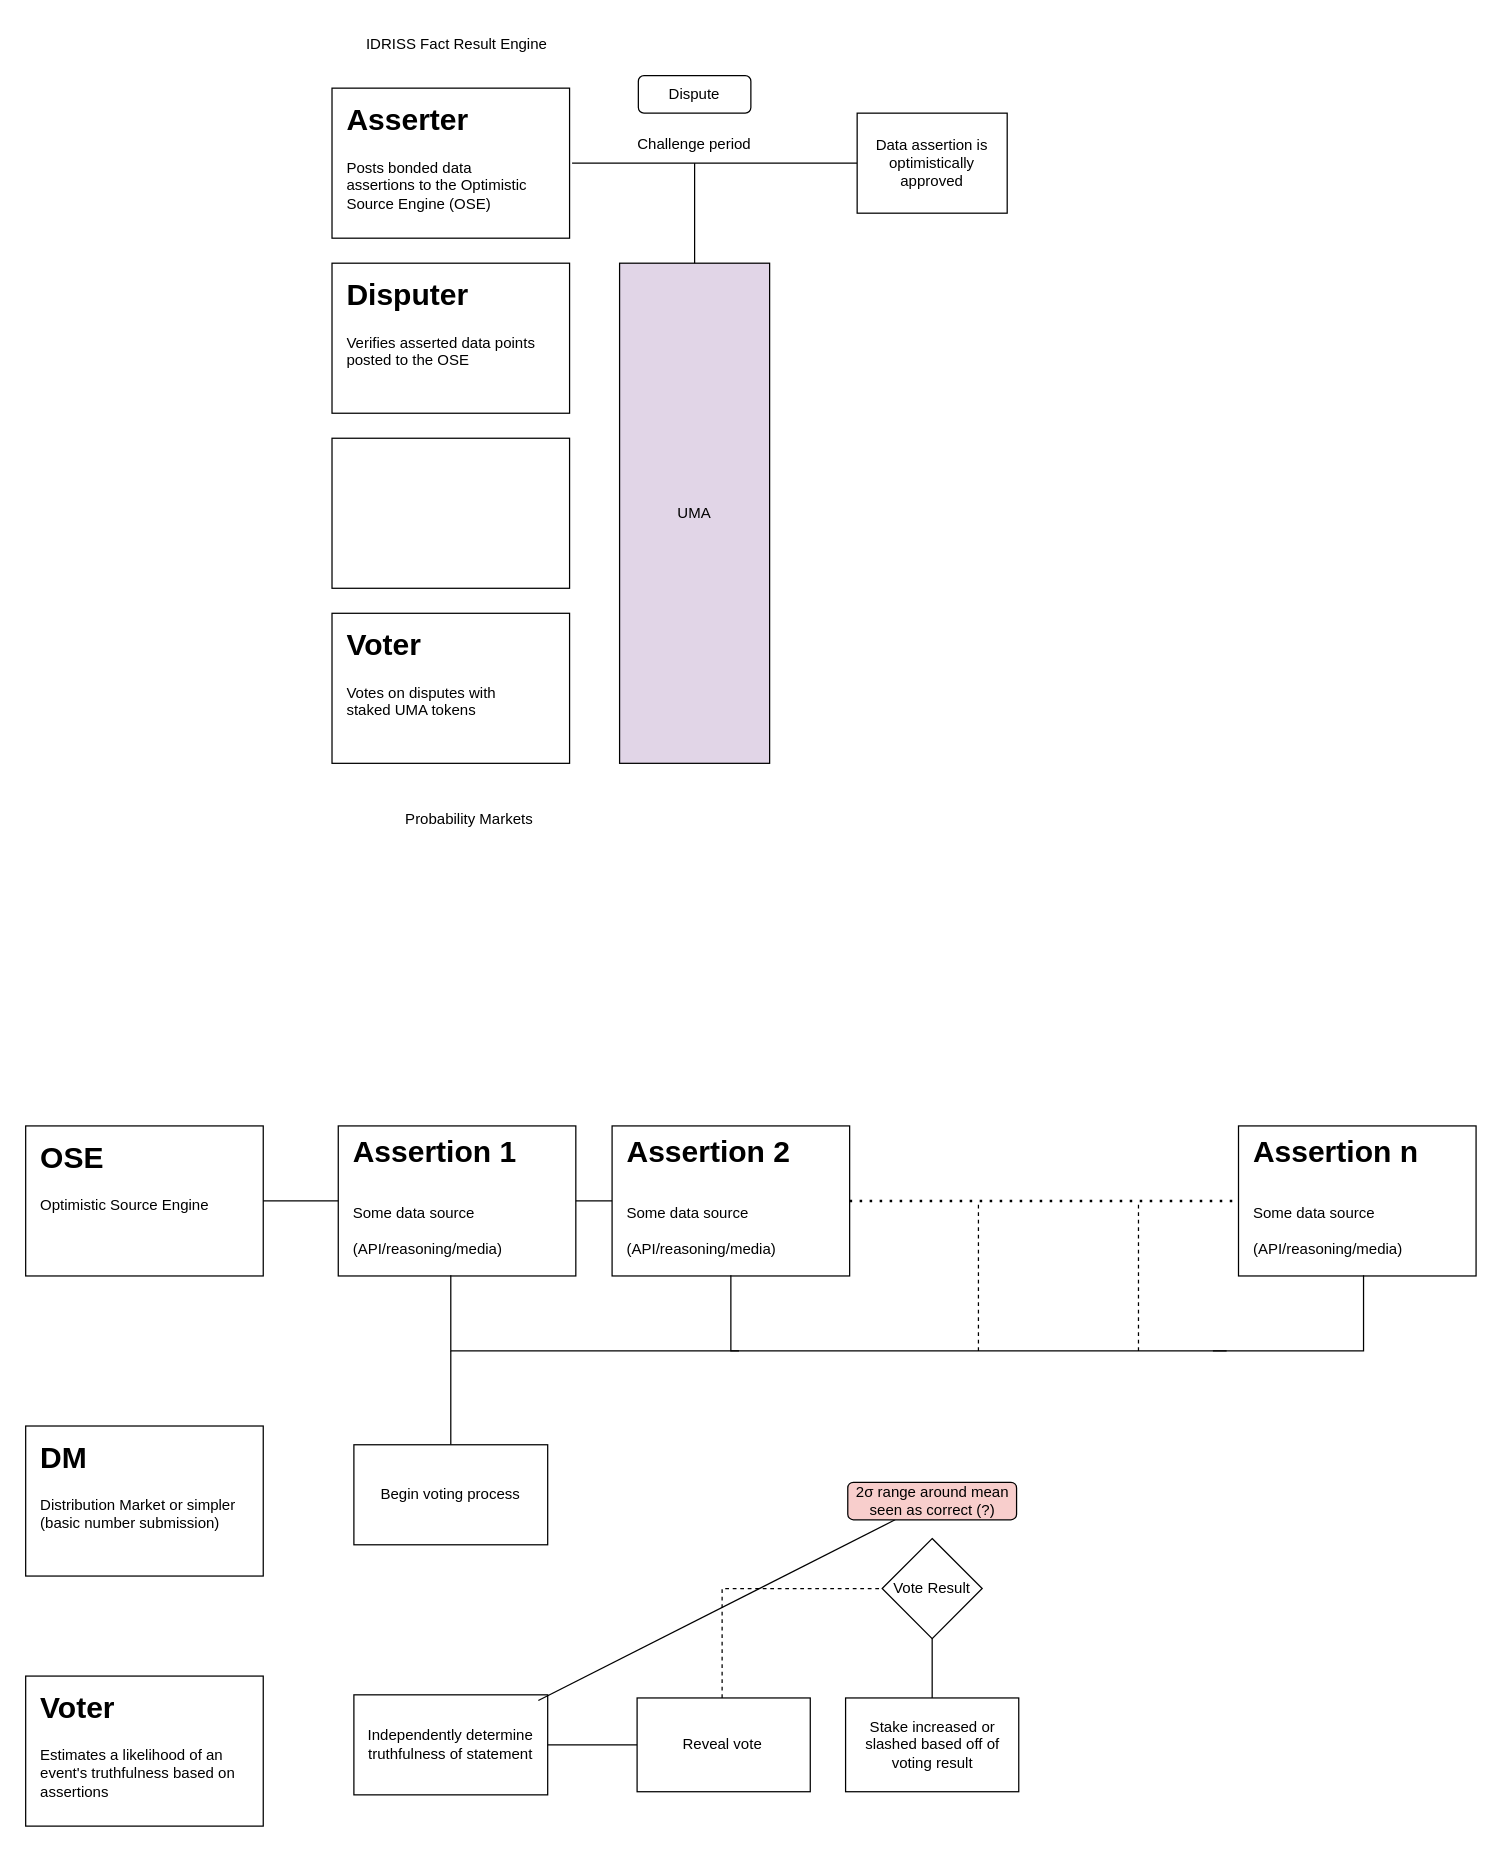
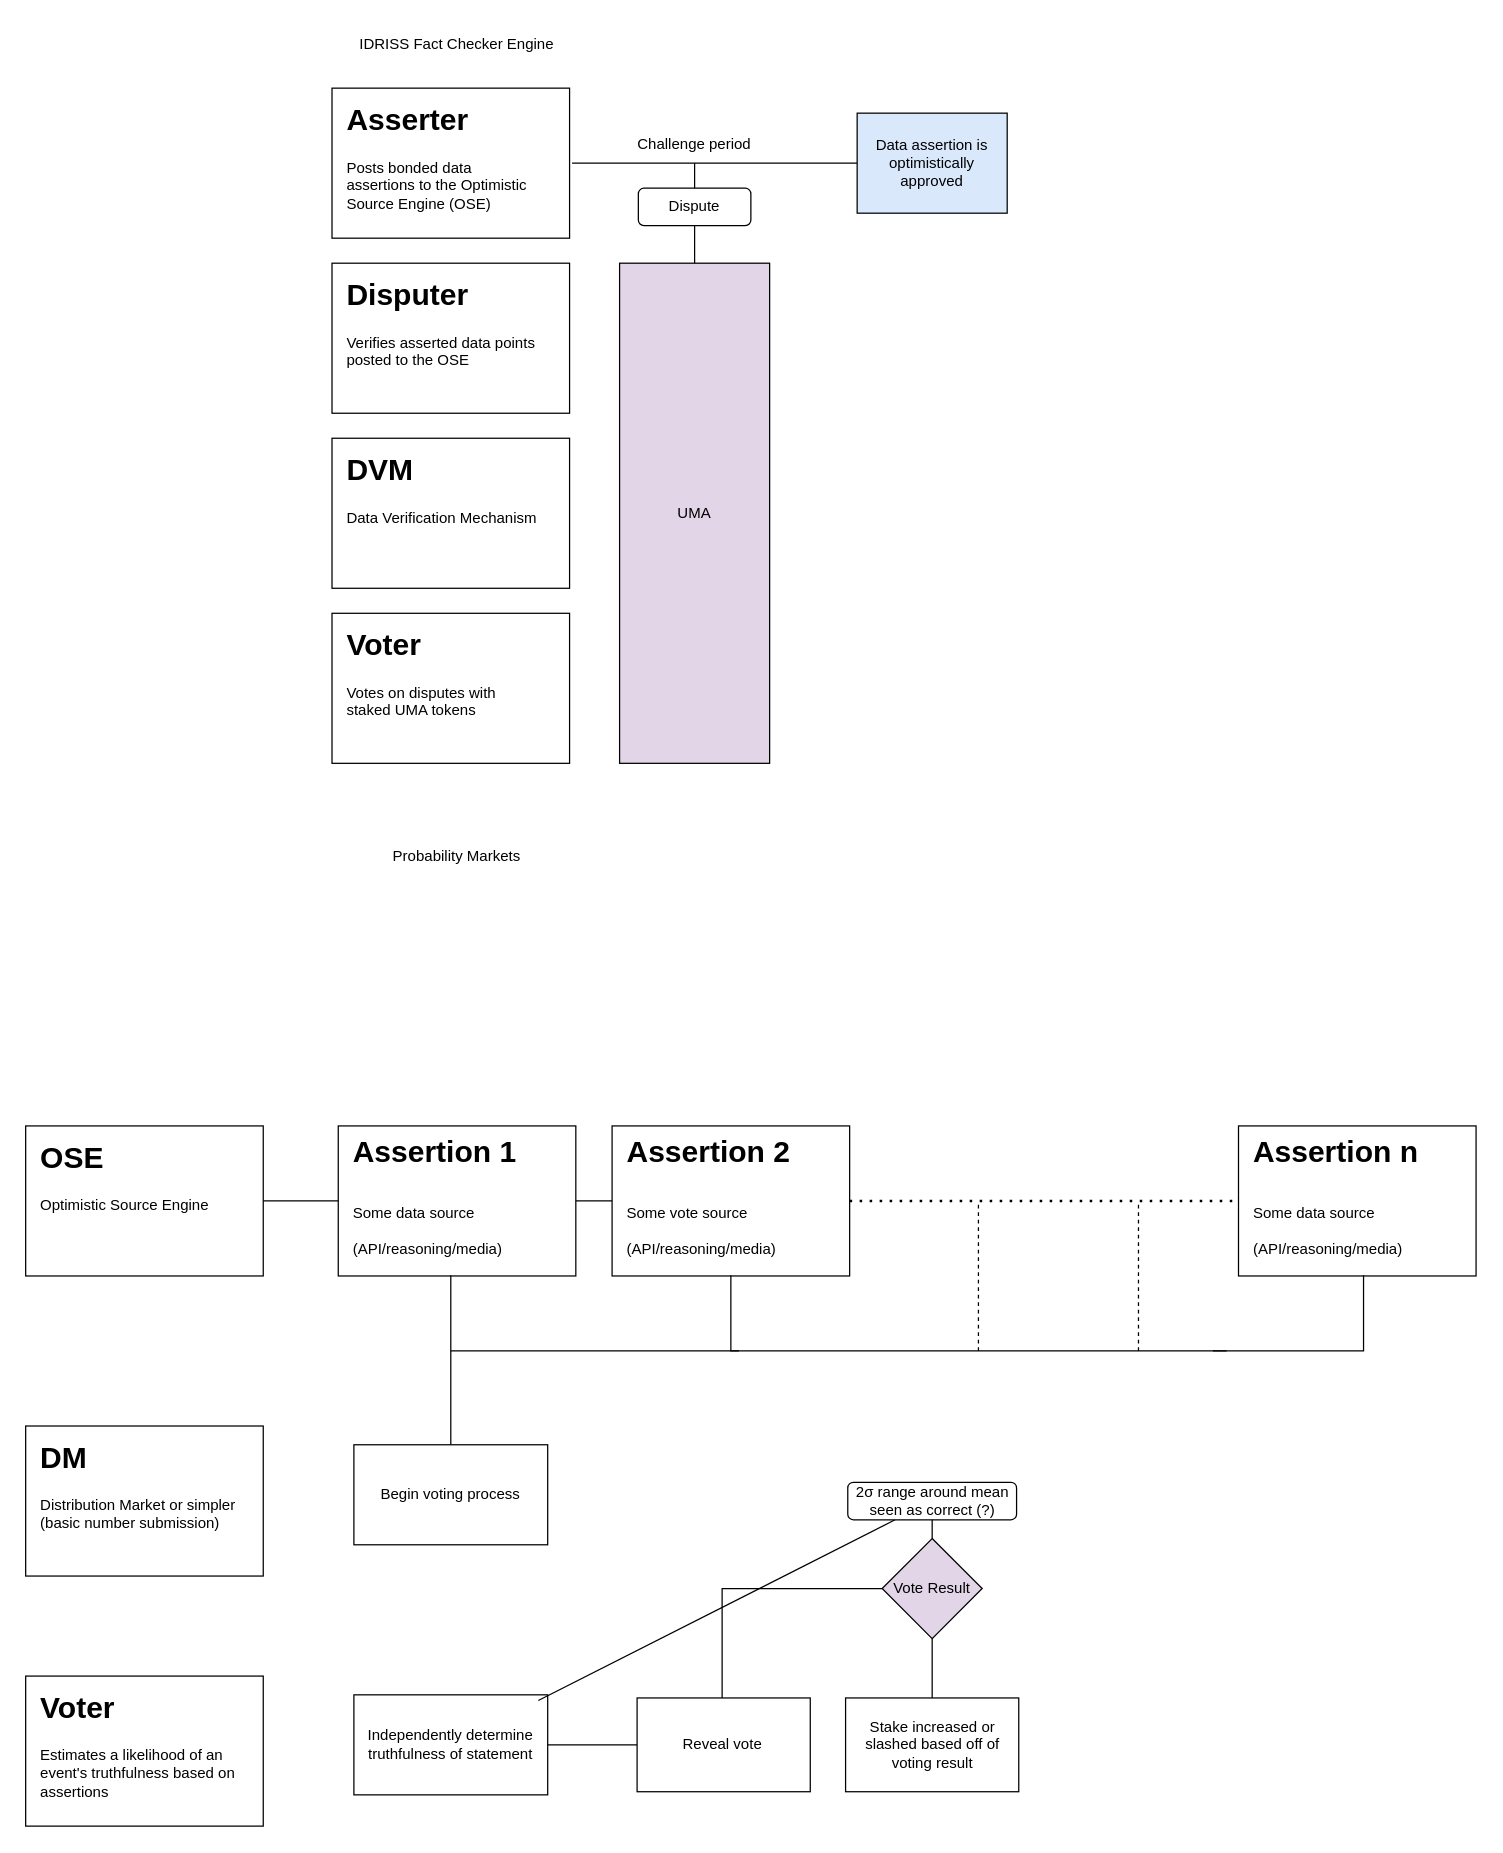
node "IDRISS Fact Result Engine": label "IDRISS Fact Result Engine" -> "IDRISS Fact Checker Engine"
node "Dispute": moved (694, 94) -> (694, 207)
node "Data assertion is optimistically approved": fillcolor #ffffff -> #dae8fc
node "DVMData Verification Mechanism": added
node "Probability Markets": moved (469, 819) -> (457, 857)
node "Assertion 2Some data source (API/reasoning/media)": label "Assertion 2Some data source (API/reasoning/media)" -> "Assertion 2Some vote source (API/reasoning/media)"
node "2σ range around mean seen as correct (?)": fillcolor #f8cecc -> #ffffff
edge "2σ range around mean seen as correct (?)" -- "Vote Result": added
node "Vote Result": fillcolor #ffffff -> #e1d5e7
edge "Vote Result" -- "Reveal vote": style dashed -> solid
